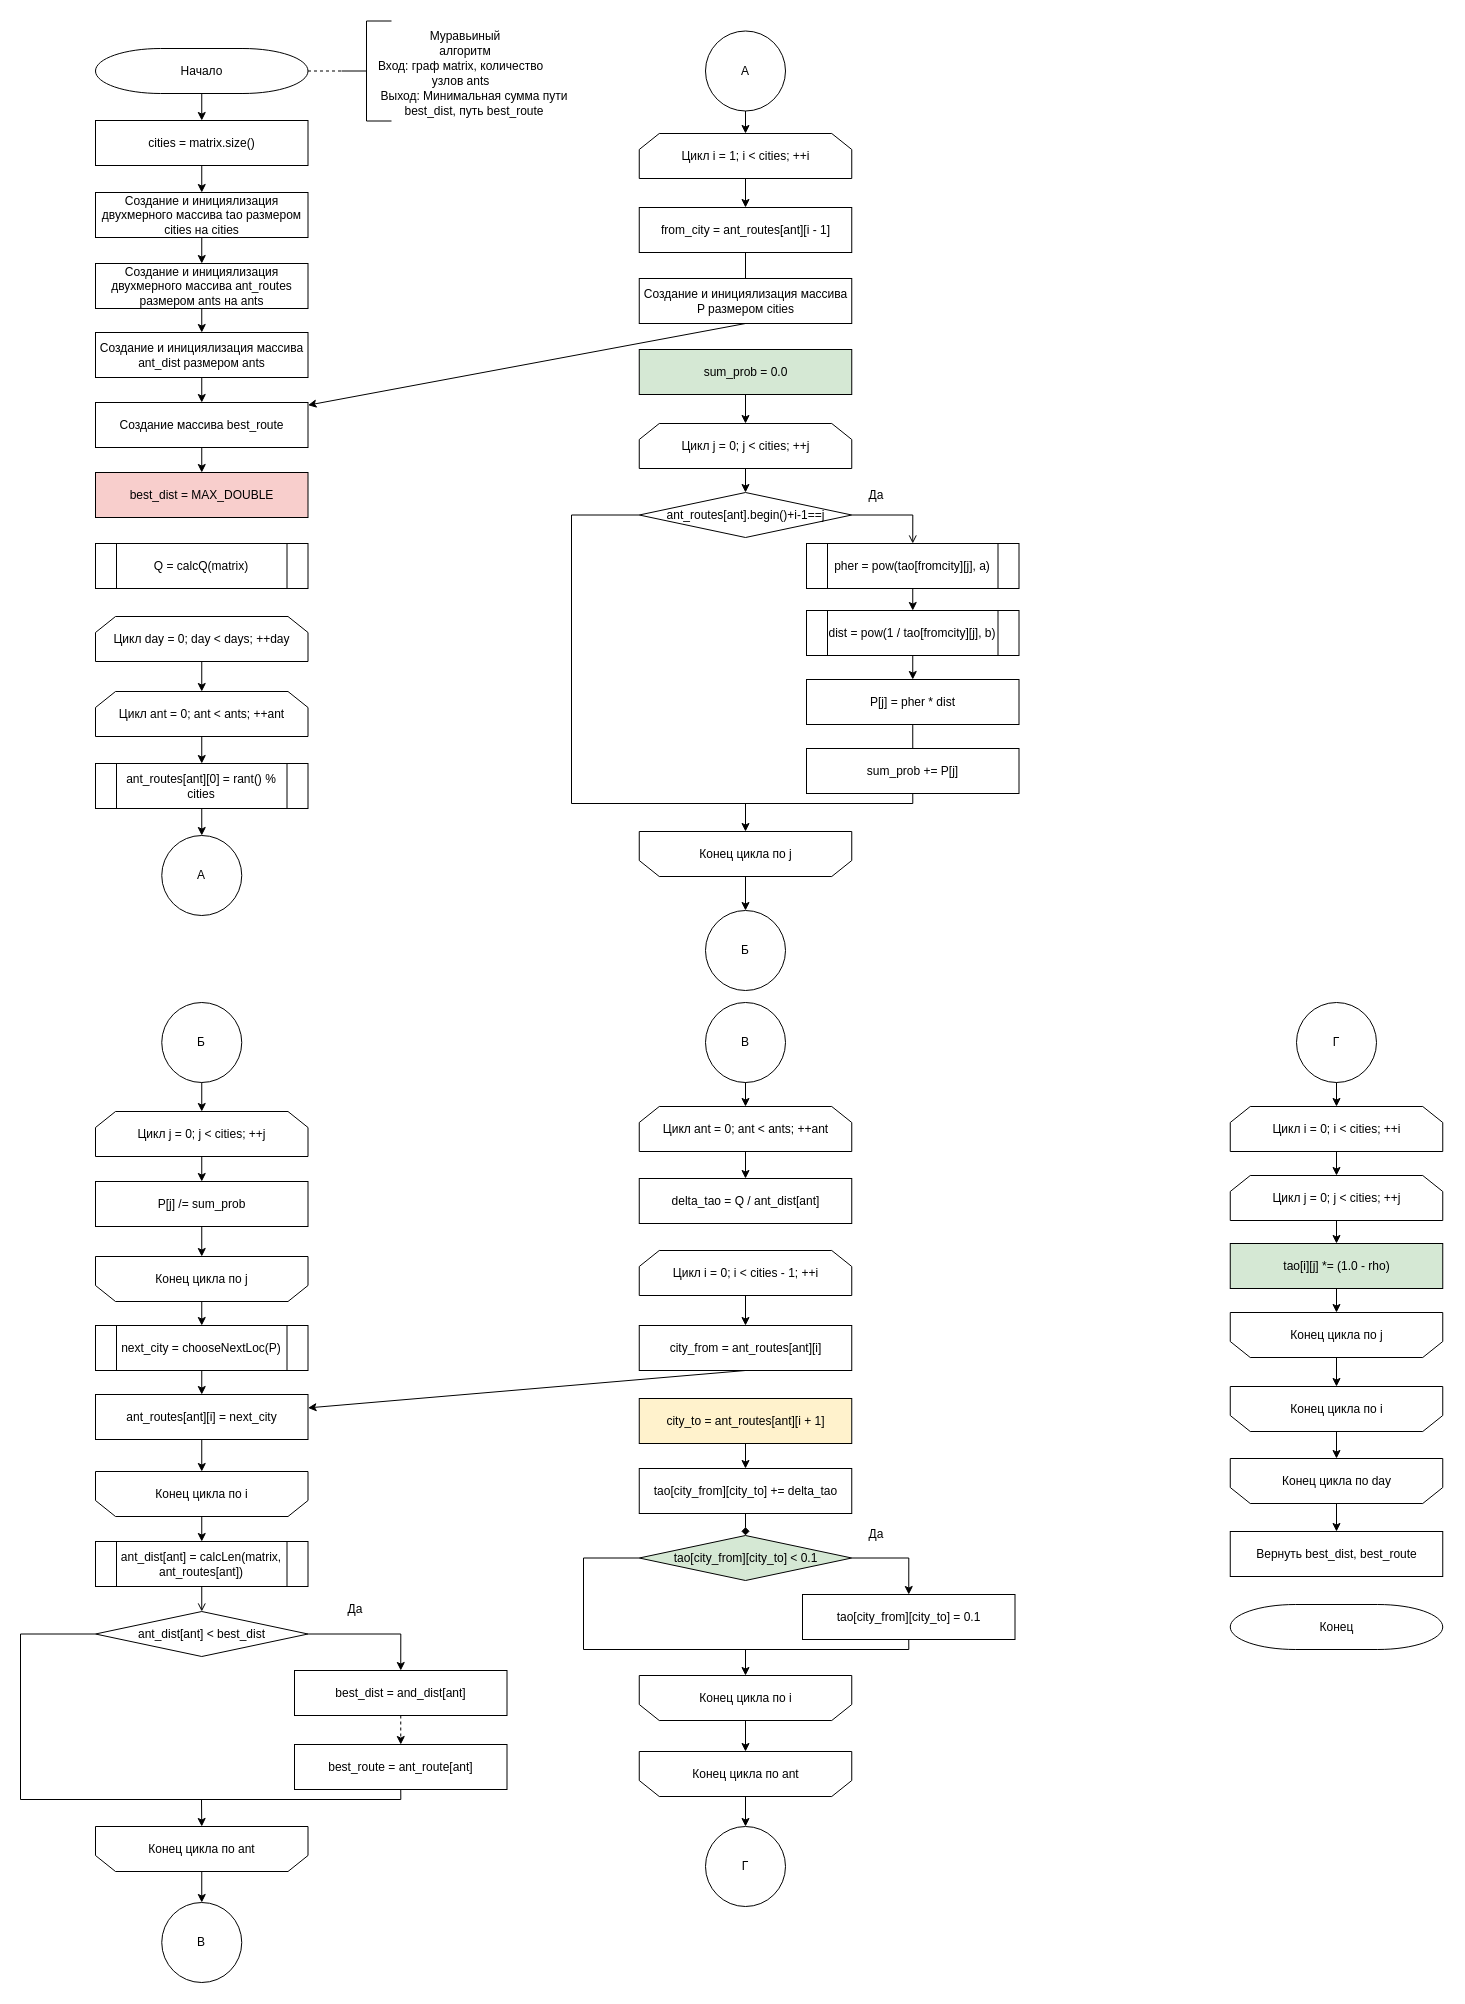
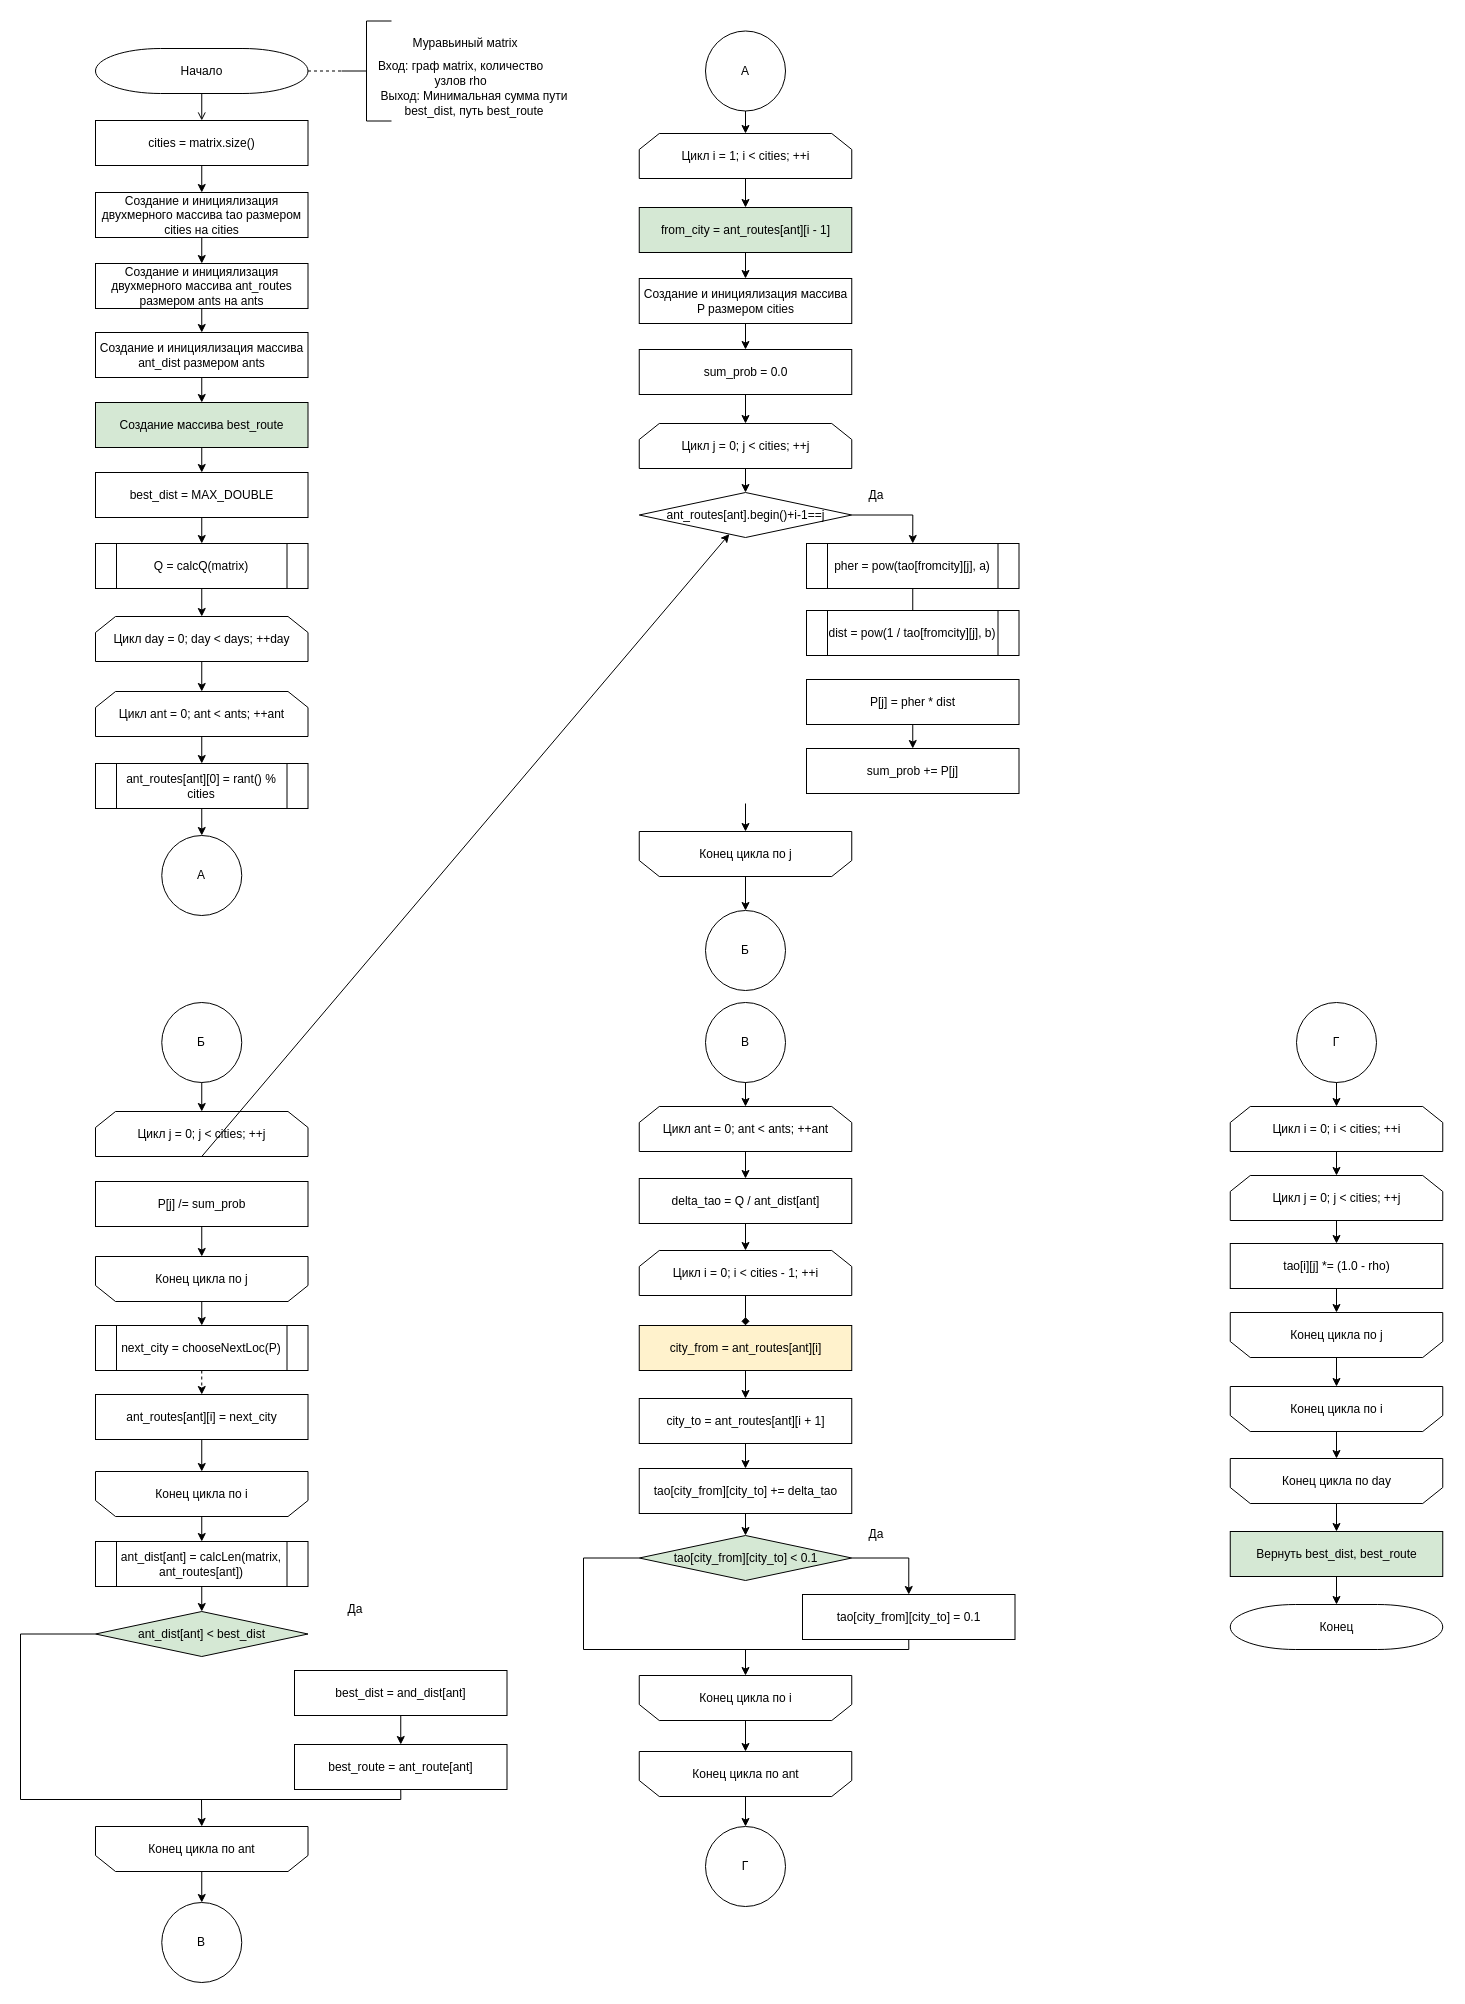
node "Муравьиный алгоритм": label "Муравьиный алгоритм" -> "Муравьиный мatrix"
node "Вход: граф мatrix, количество узлов ants": label "Вход: граф мatrix, количество узлов ants" -> "Вход: граф мatrix, количество узлов rho"
edge "Начало" -> "cities = matrix.size()": arrowhead classic -> open
node "from_city = ant_routes[ant][i - 1]": fillcolor #ffffff -> #d5e8d4
edge "from_city = ant_routes[ant][i - 1]" -- "Создание и инициялизация массива P размером cities": arrowhead none -> classic
edge "Создание и инициялизация массива P размером cities" -> "Создание массива best_route": now "Создание и инициялизация массива P размером cities" -> "sum_prob = 0.0"
node "sum_prob = 0.0": fillcolor #d5e8d4 -> #ffffff
node "Создание массива best_route": fillcolor #ffffff -> #d5e8d4
node "best_dist = MAX_DOUBLE": fillcolor #f8cecc -> #ffffff
edge "best_dist = MAX_DOUBLE" -> "Q = calcQ(matrix)": added
edge "ant_routes[ant].begin()+i-1==j" -> "pher = pow(tao[fromcity][j], a)": arrowhead open -> classic
edge "Q = calcQ(matrix)" -> "Цикл day = 0; day < days; ++day": added
edge "pher = pow(tao[fromcity][j], a)" -> "dist = pow(1 / tao[fromcity][j], b)": arrowhead classic -> none
edge "dist = pow(1 / tao[fromcity][j], b)" -> "P[j] = pher * dist": removed
edge "P[j] = pher * dist" -- "sum_prob += P[j]": arrowhead none -> classic
edge "ant_routes[ant].begin()+i-1==j" -- "sum_prob += P[j]": removed
edge "Цикл ј = 0; j < cities; ++j" -> "P[j] /= sum_prob": now "Цикл ј = 0; j < cities; ++j" -> "ant_routes[ant].begin()+i-1==j"
edge "delta_tao = Q / ant_dist[ant]" -> "Цикл i = 0; i < cities - 1; ++i": added
node "tao[i][j] *= (1.0 - rho)": fillcolor #d5e8d4 -> #ffffff
edge "Цикл i = 0; i < cities - 1; ++i" -> "city_from = ant_routes[ant][i]": arrowhead classic -> diamond
node "city_from = ant_routes[ant][i]": fillcolor #ffffff -> #fff2cc
edge "next_city = chooseNextLoc(P)" -> "ant_routes[ant][i] = next_city": style solid -> dashed
edge "city_from = ant_routes[ant][i]" -> "ant_routes[ant][i] = next_city": now "city_from = ant_routes[ant][i]" -> "city_to = ant_routes[ant][i + 1]"
node "city_to = ant_routes[ant][i + 1]": fillcolor #fff2cc -> #ffffff
edge "tao[city_from][city_to] += delta_tao" -> "tao[city_from][city_to] < 0.1": arrowhead diamond -> classic
node "Вернуть best_dist, best_route": fillcolor #ffffff -> #d5e8d4
edge "Вернуть best_dist, best_route" -> "Конец": added
edge "ant_dist[ant] = calcLen(matrix, ant_routes[ant])" -> "ant_dist[ant] < best_dist": arrowhead open -> classic
node "ant_dist[ant] < best_dist": fillcolor #ffffff -> #d5e8d4
edge "ant_dist[ant] < best_dist" -> "best_dist = and_dist[ant]": removed
edge "best_dist = and_dist[ant]" -> "best_route = ant_route[ant]": style dashed -> solid
